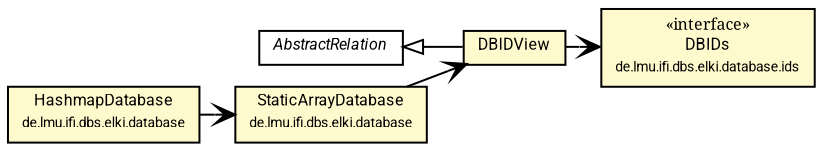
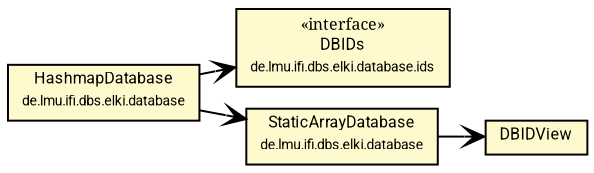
node "AbstractRelation": removed
edge "DBIDView" -> "DBIDs": now "HashmapDatabase" -> "DBIDs"
